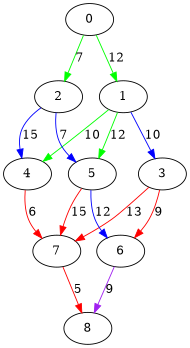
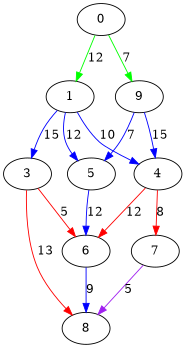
node "2": label "2" -> "9"
edge "1" -> "5": color green -> blue
edge "1" -> "4": color green -> blue
edge "1" -> "3": label "10" -> "15"
edge "5" -> "7": removed, label "15"
edge "4" -> "6": added, label "12"
edge "4" -> "7": label "6" -> "8"
edge "3" -> "6": label "9" -> "5"
edge "3" -> "7": now "3" -> "8"
edge "6" -> "8": color purple -> blue
edge "7" -> "8": color red -> purple
